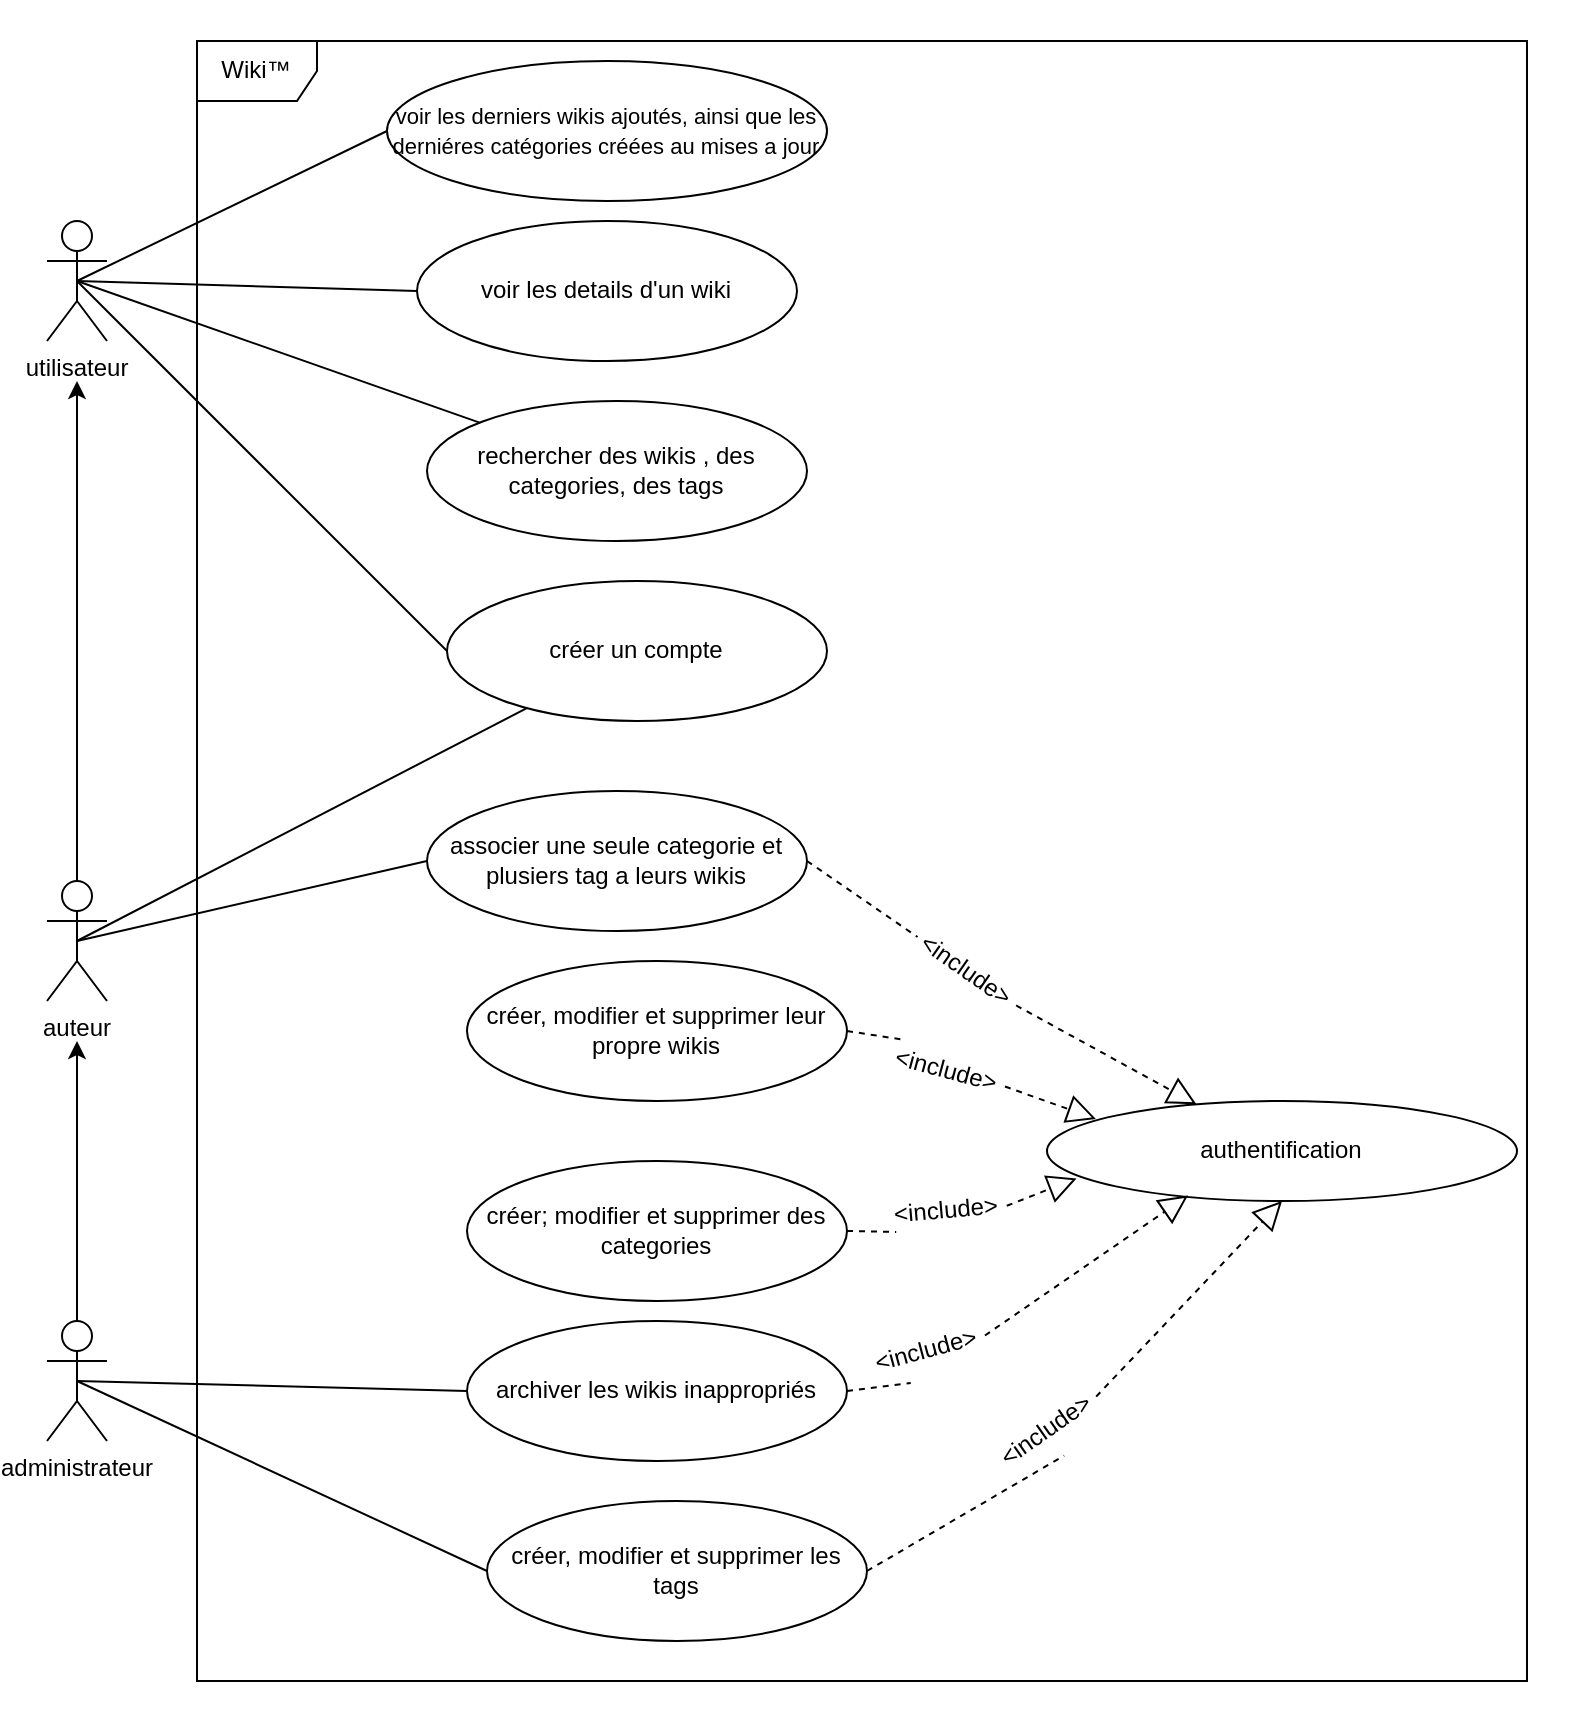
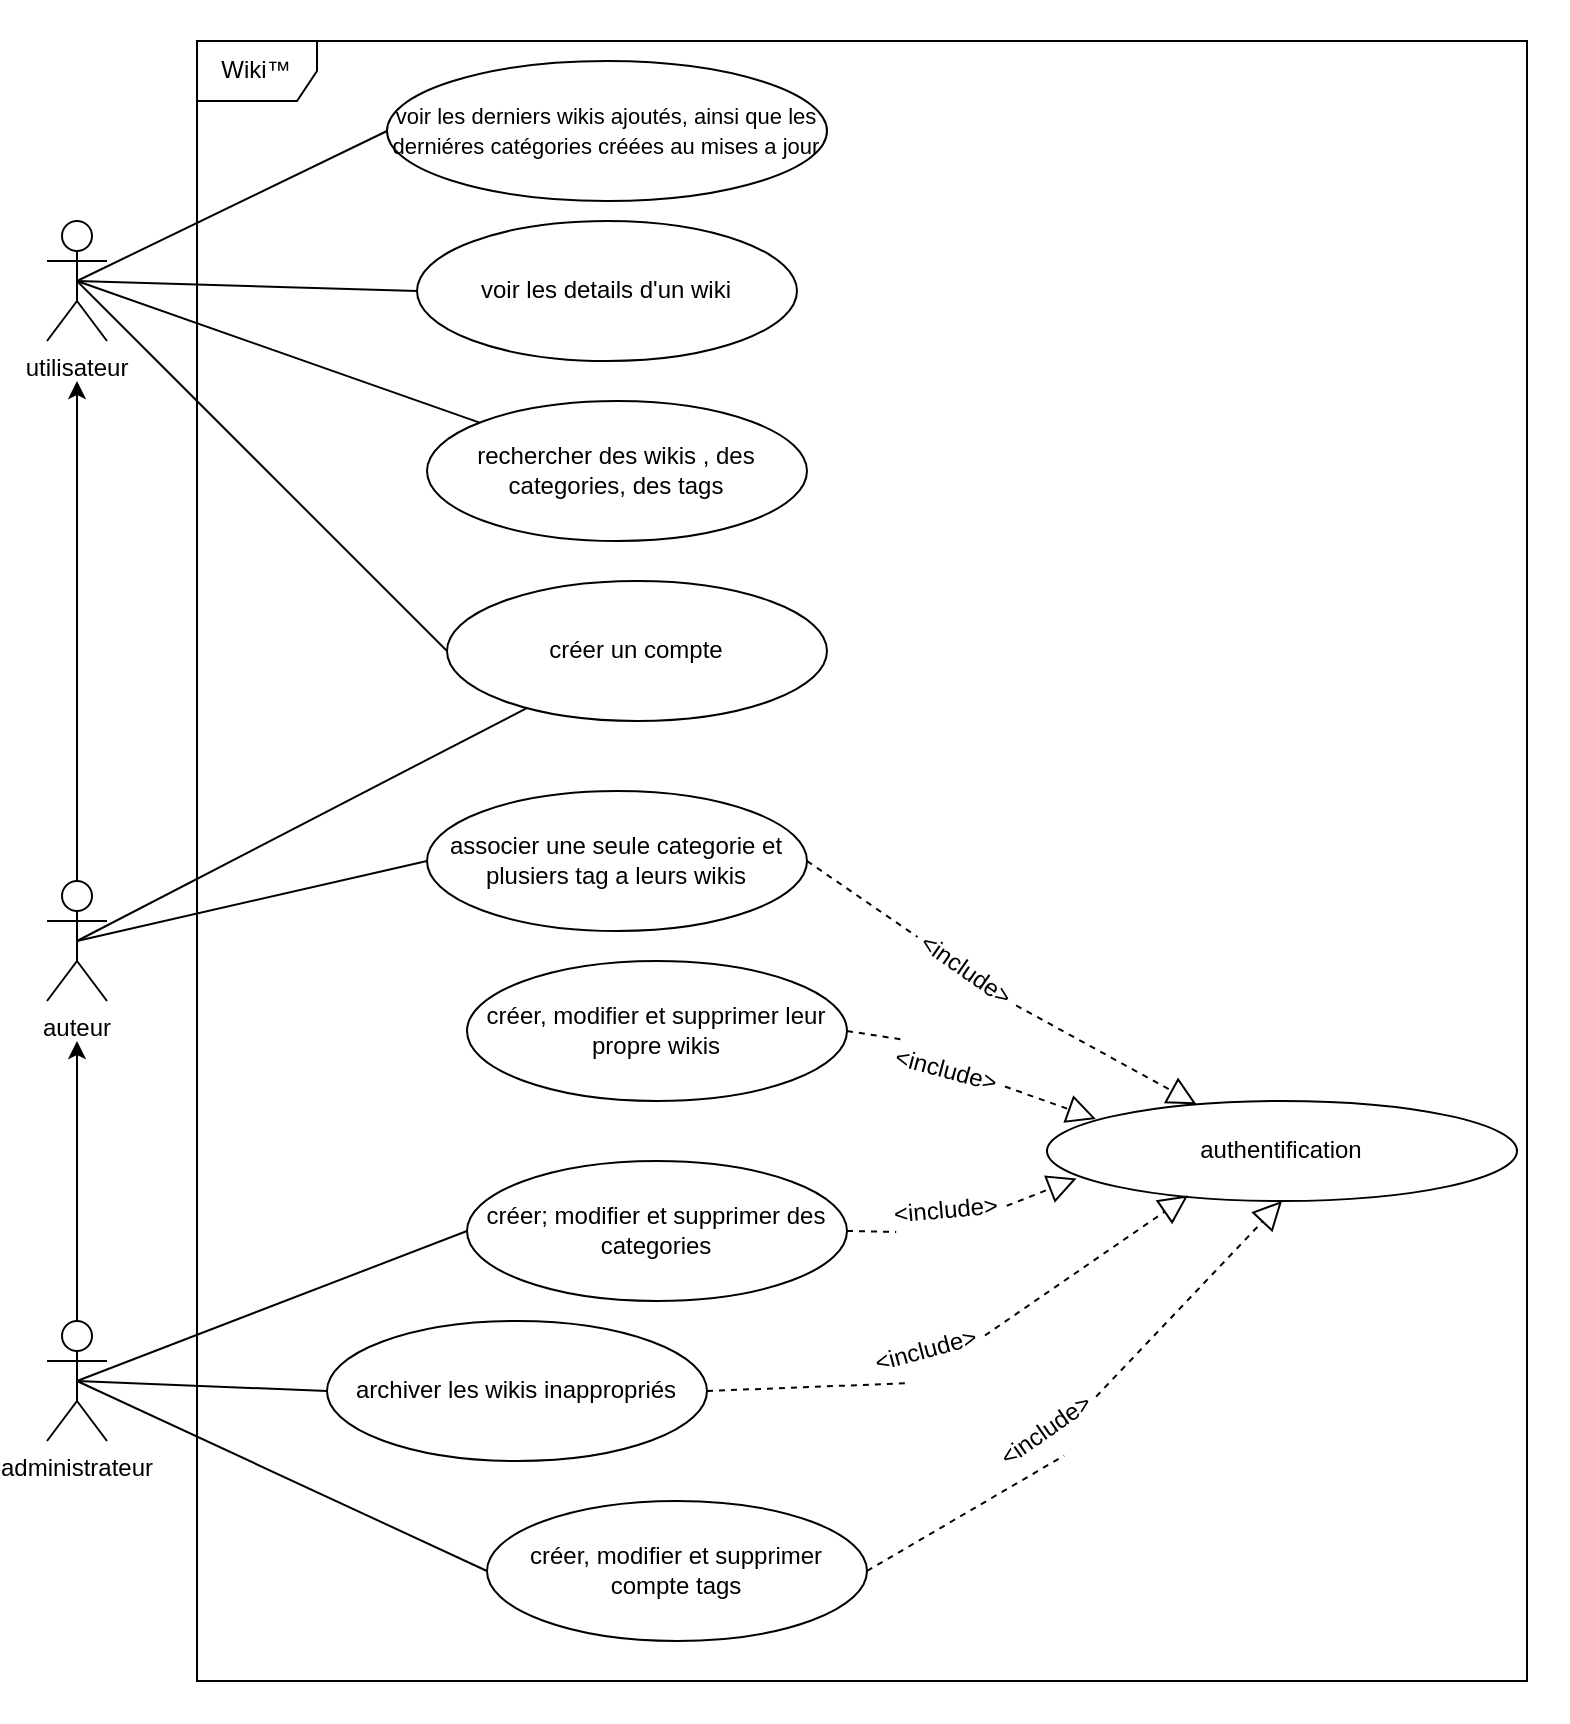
edge "créer; modifier et supprimer des categories" -- "administrateur": added
node "archiver les wikis inappropriés": moved (657, 1391) -> (517, 1391)
node "créer, modifier et supprimer les tags": label "créer, modifier et supprimer les tags" -> "créer, modifier et supprimer compte tags"
